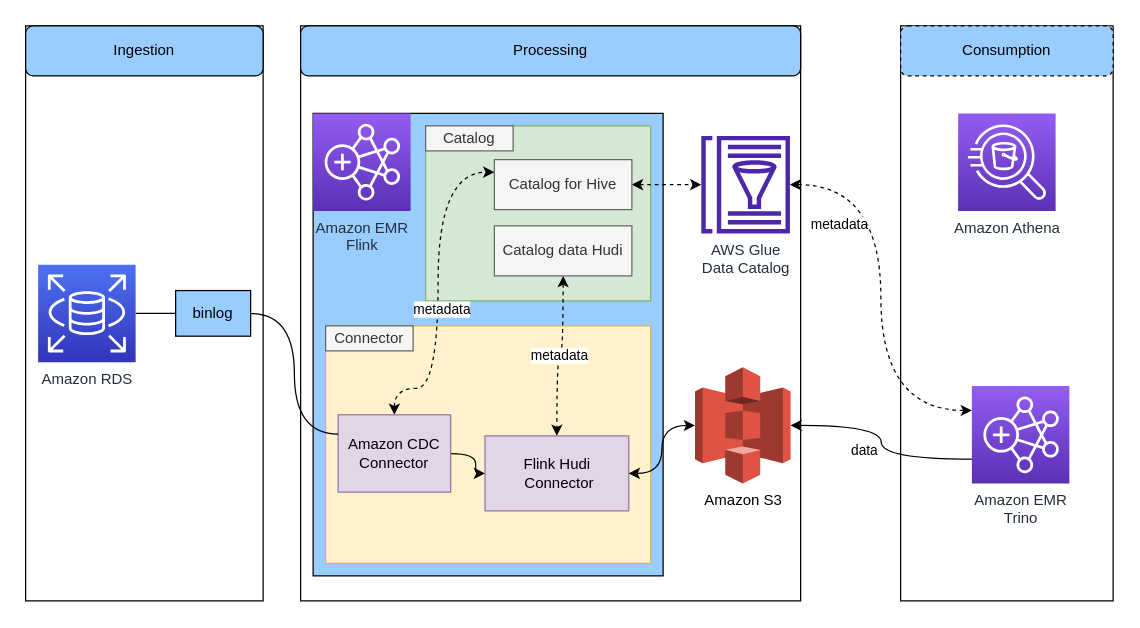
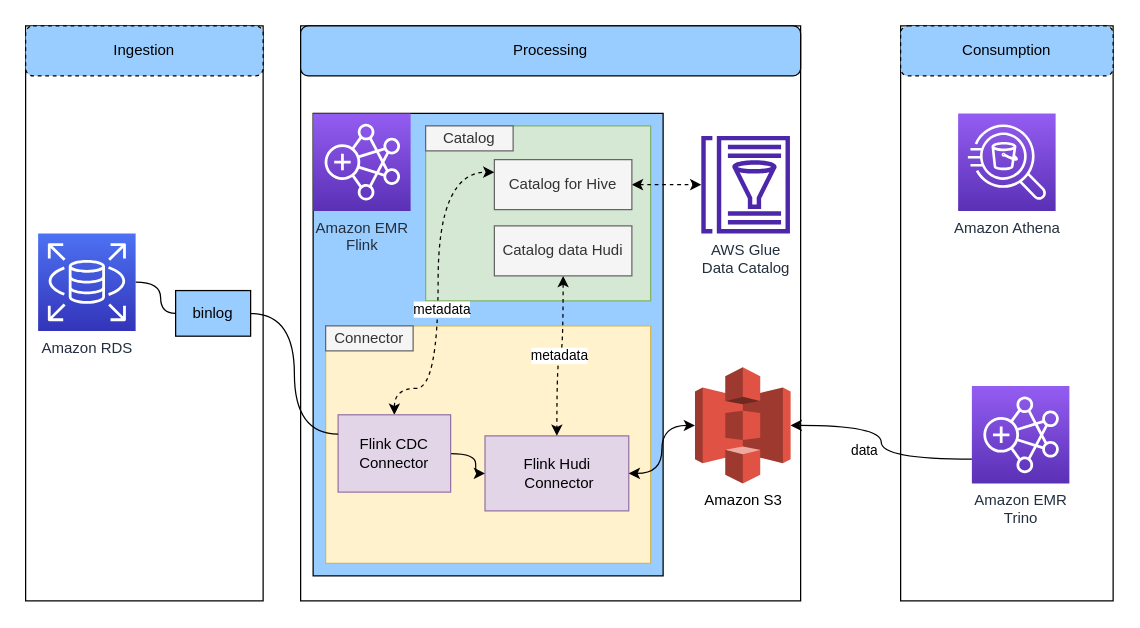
node "Ingestion": style solid -> dashed
edge "AWS Glue Data Catalog" -- "Amazon EMR Trino": removed, label "metadata"
node "Amazon RDS": moved (87, 313) -> (87, 282)
node "Amazon CDC Connector": label "Amazon CDC Connector" -> "Flink CDC Connector"
